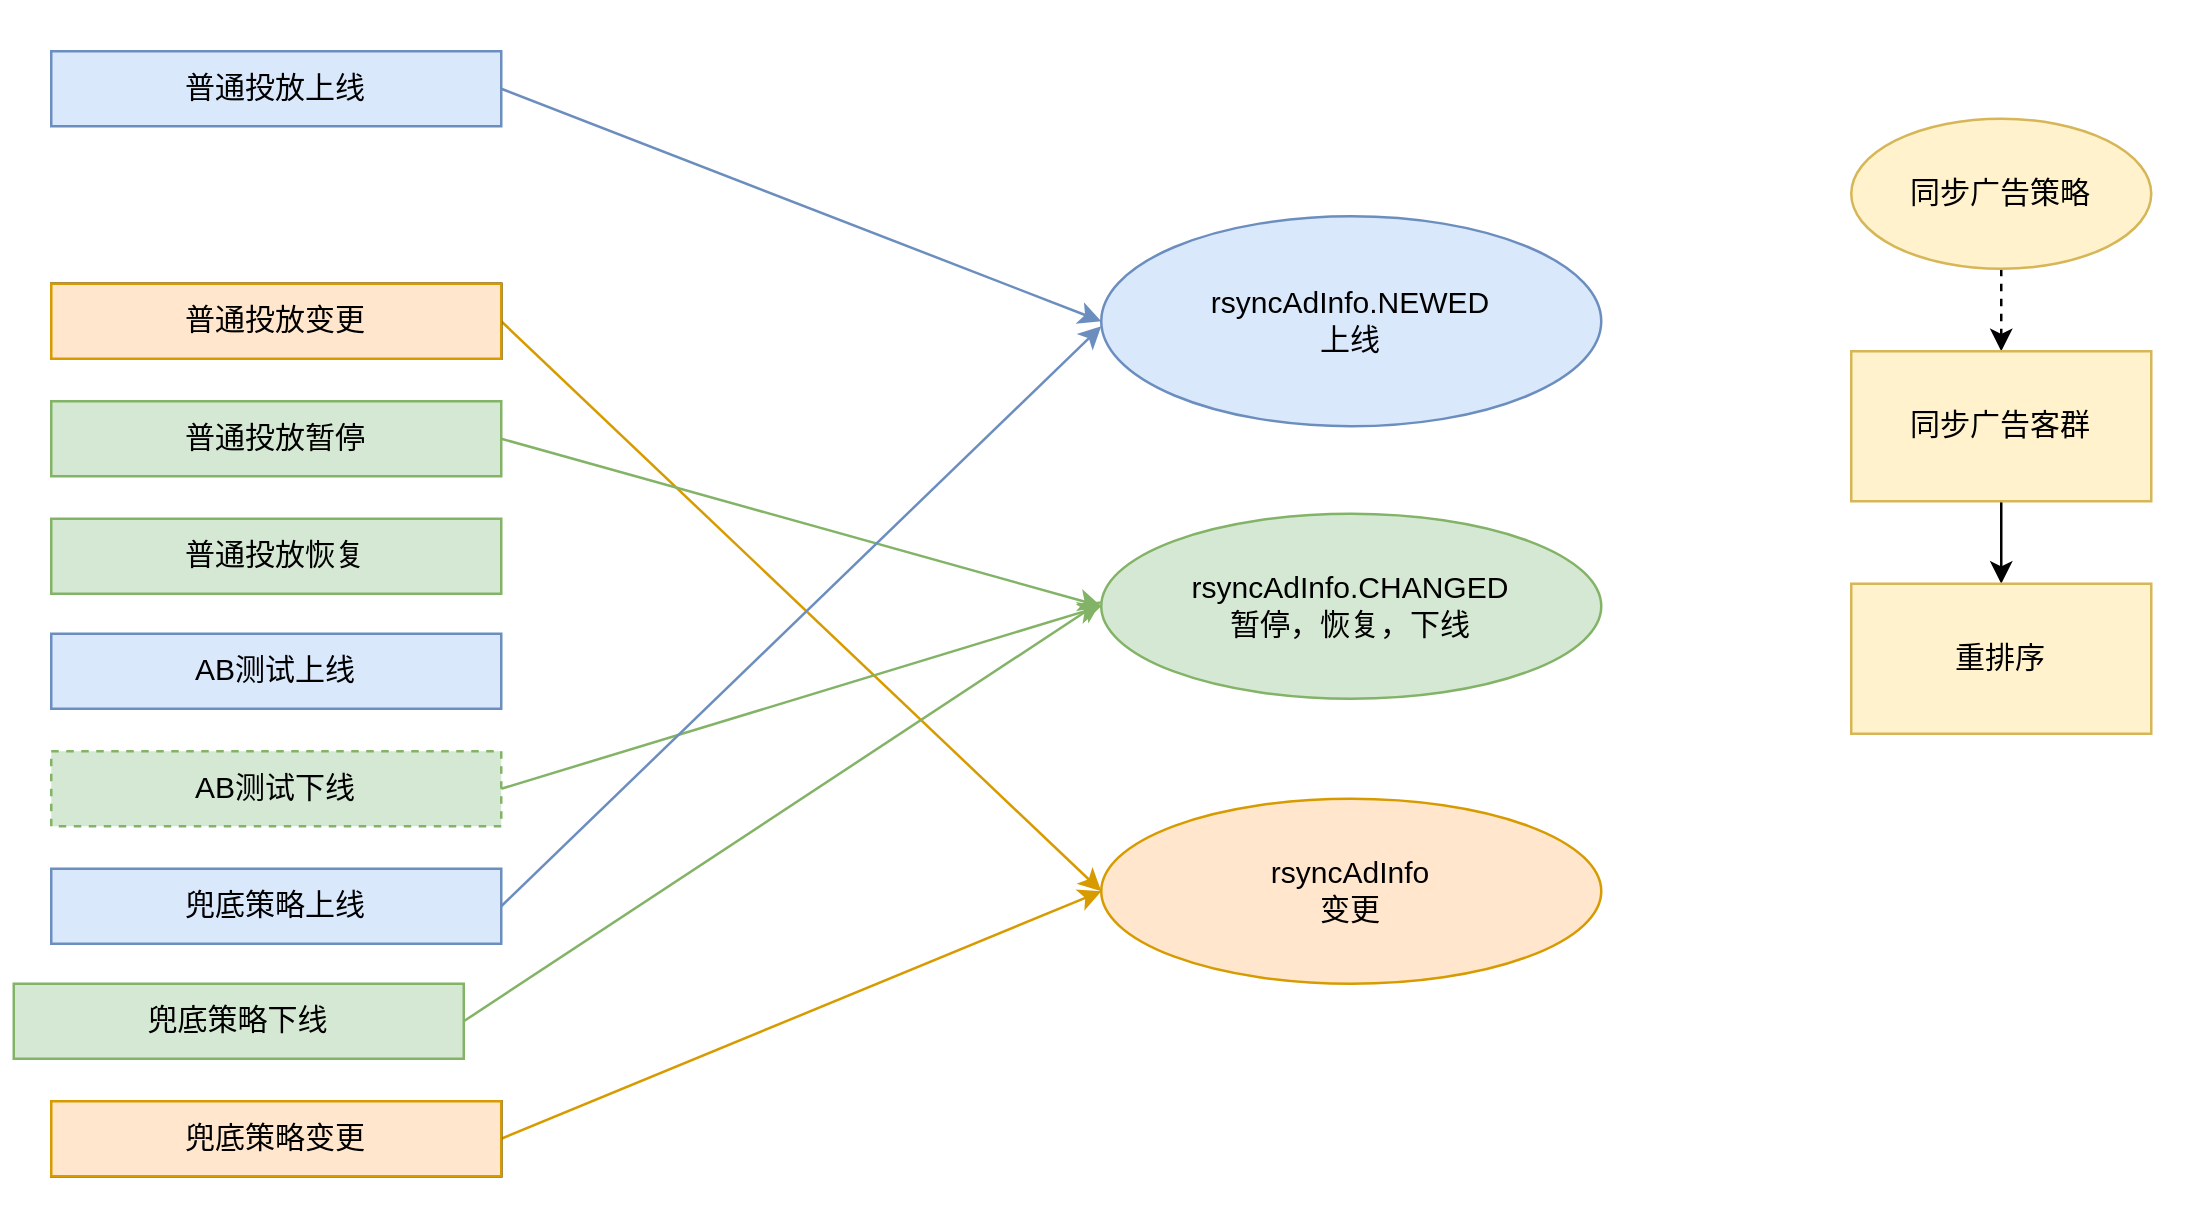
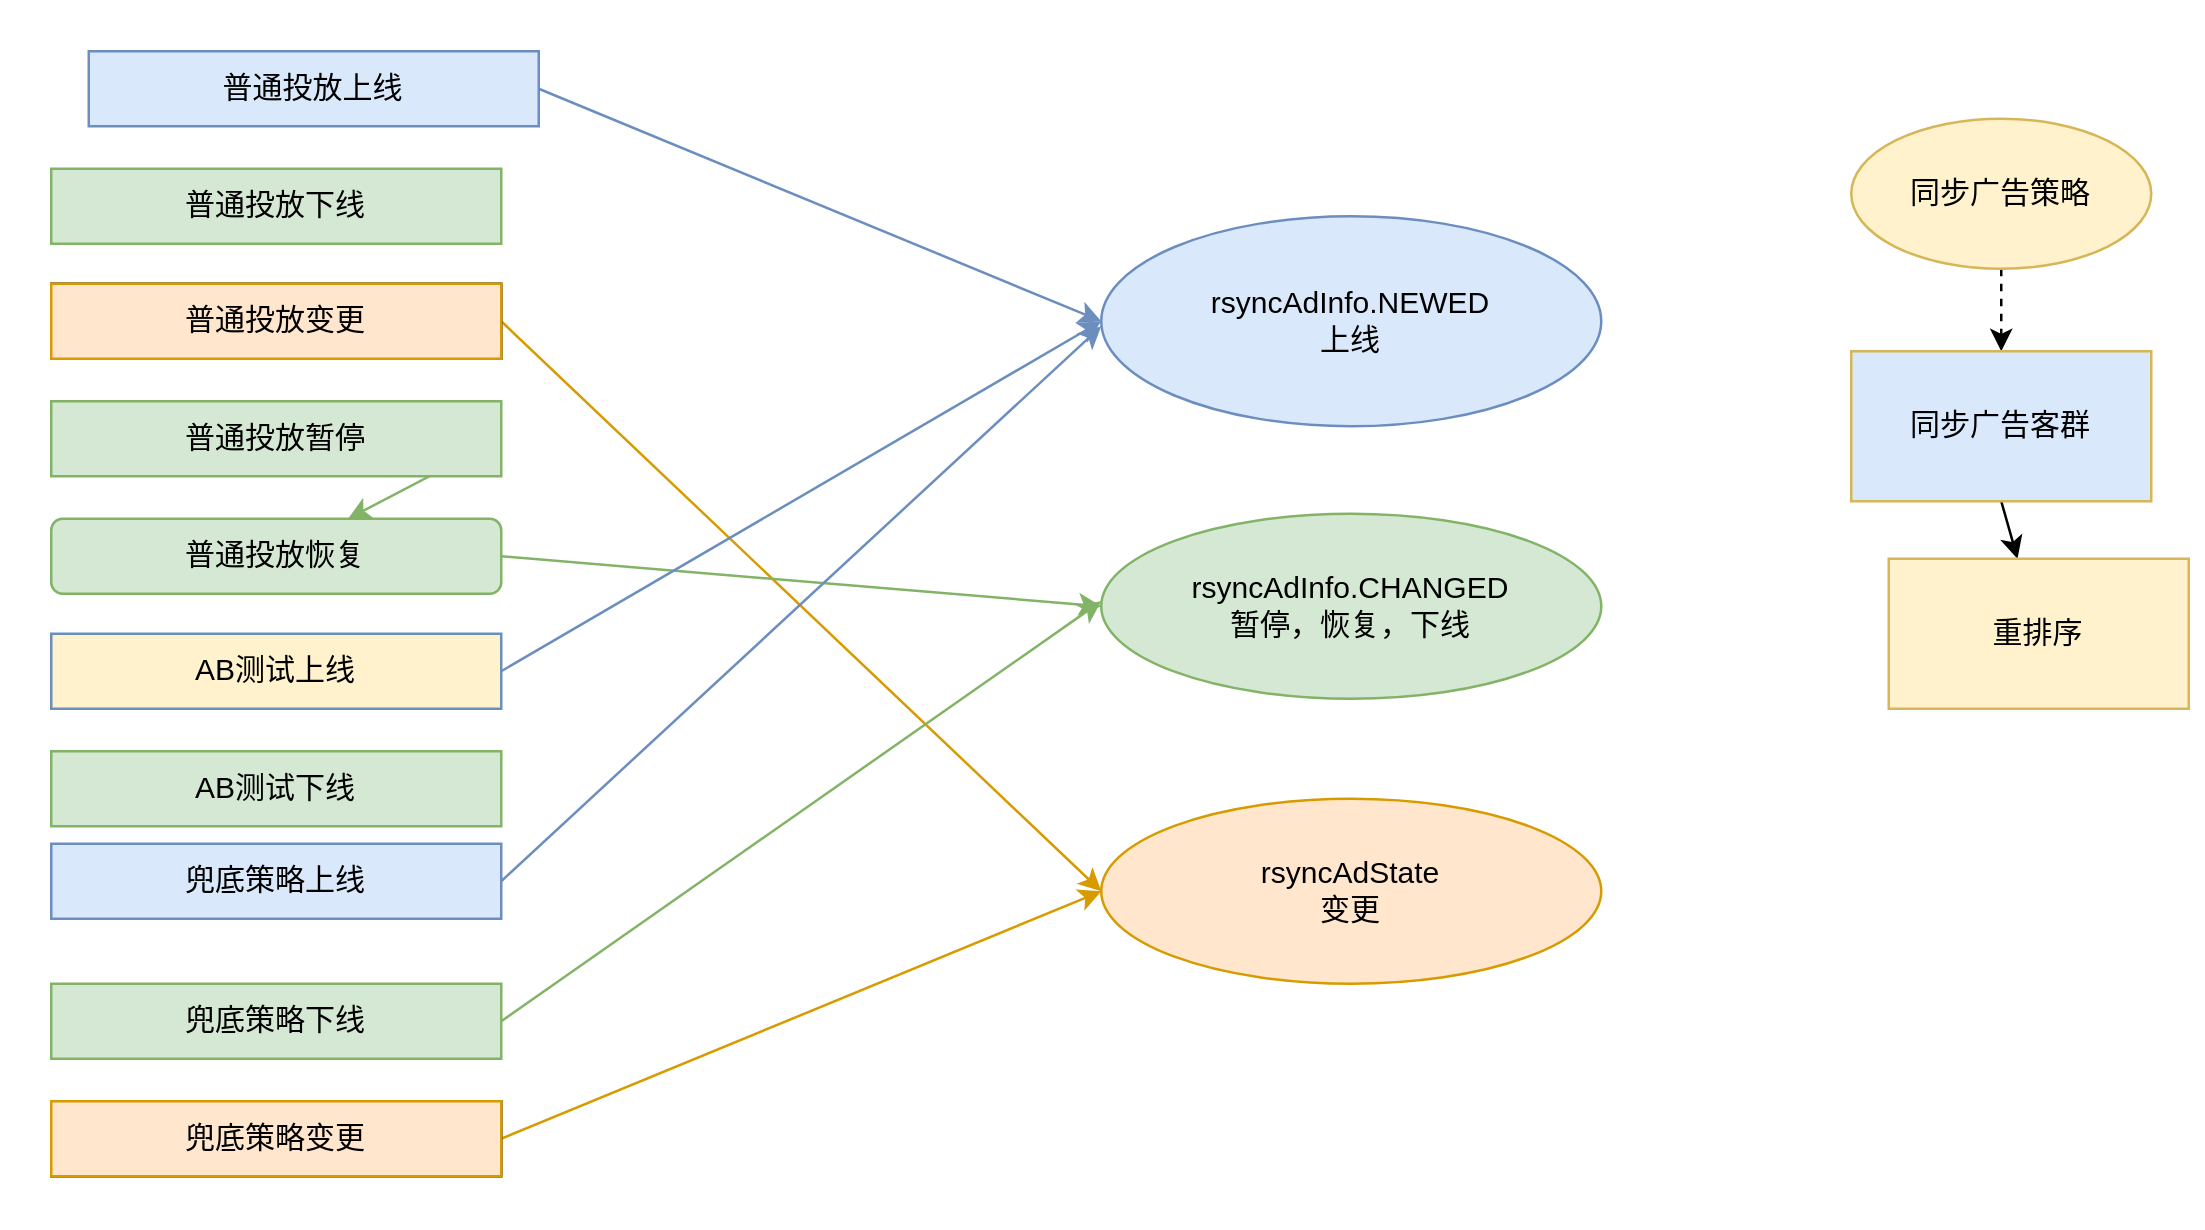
node "普通投放上线": moved (276, 89) -> (314, 89)
node "普通投放下线": added
edge "AB测试上线" -> "rsyncAdInfo.NEWED 上线": added
node "同步广告客群": fillcolor #fff2cc -> #dae8fc
node "普通投放恢复": shape rectangle -> rounded rectangle
edge "普通投放暂停" -> "rsyncAdInfo.CHANGED 暂停，恢复，下线": now "普通投放暂停" -> "普通投放恢复"
edge "普通投放恢复" -> "rsyncAdInfo.CHANGED 暂停，恢复，下线": added
edge "AB测试下线" -> "rsyncAdInfo.CHANGED 暂停，恢复，下线": removed
node "重排序": moved (2001, 659) -> (2039, 634)
node "AB测试上线": fillcolor #dae8fc -> #fff2cc
node "AB测试下线": style dashed -> solid
node "rsyncAdInfo 变更": label "rsyncAdInfo 变更" -> "rsyncAdState 变更"
node "兜底策略上线": moved (276, 906) -> (276, 881)
node "兜底策略下线": moved (239, 1021) -> (276, 1021)
